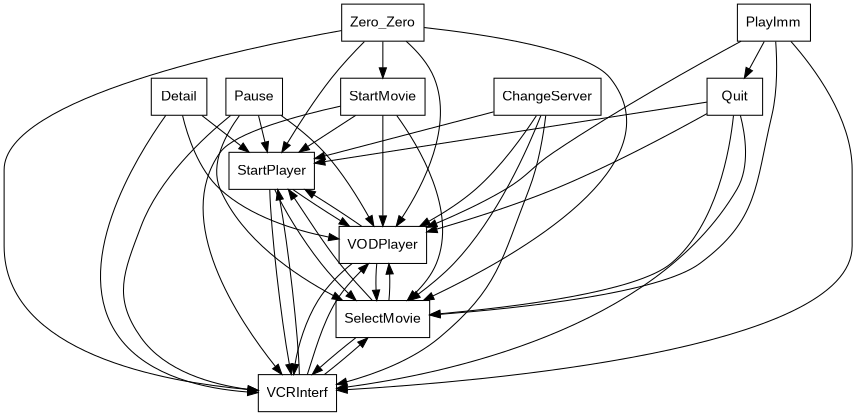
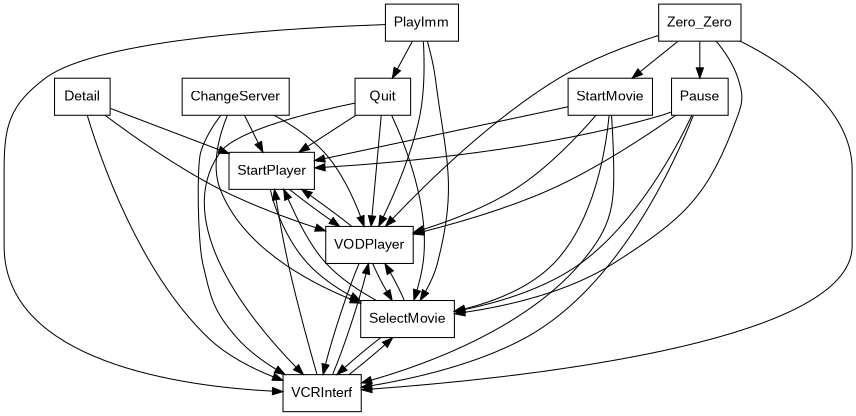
edge "Zero_Zero" -> "StartPlayer": now "Zero_Zero" -> "Pause"
edge "StartPlayer" -> "VCRInterf": removed
